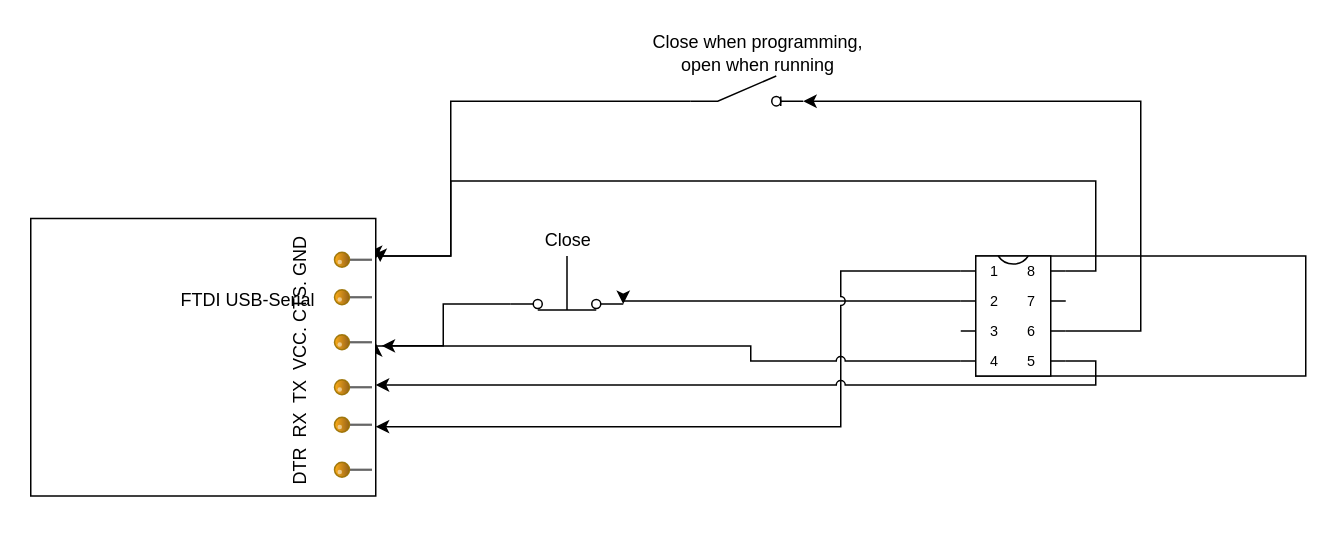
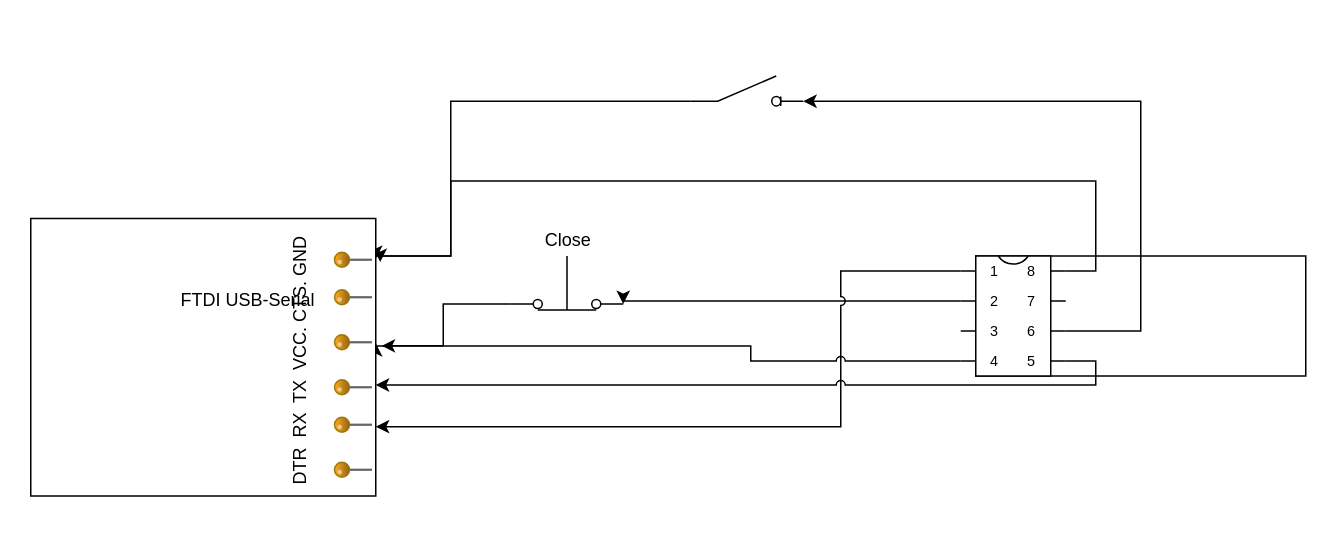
node "Close when programming, open when running": removed
